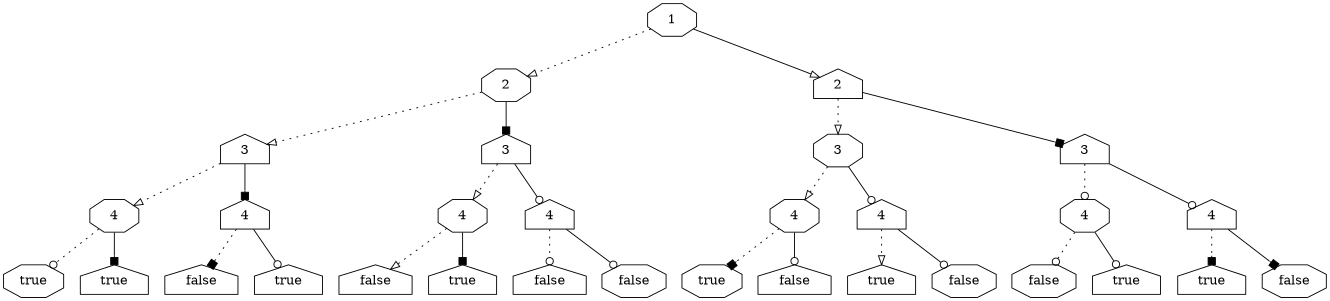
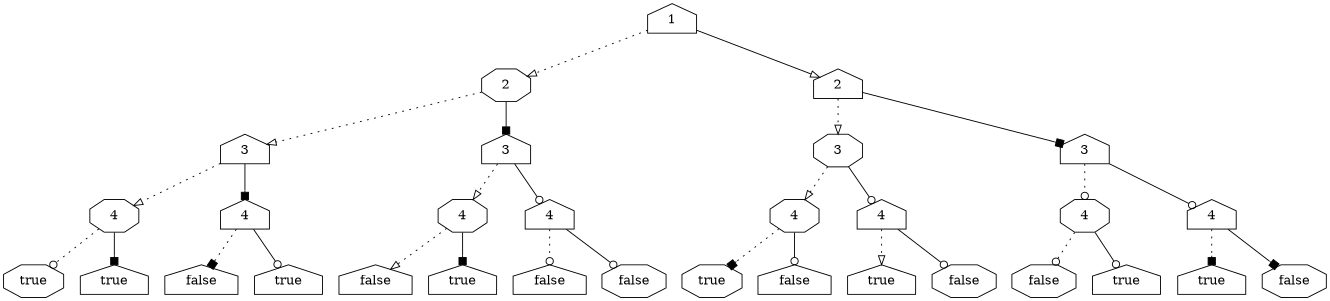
node "1": shape octagon -> house
